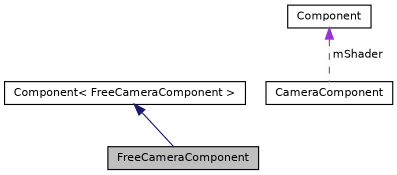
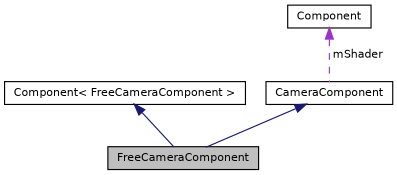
edge "FreeCameraComponent" -> "CameraComponent": added
